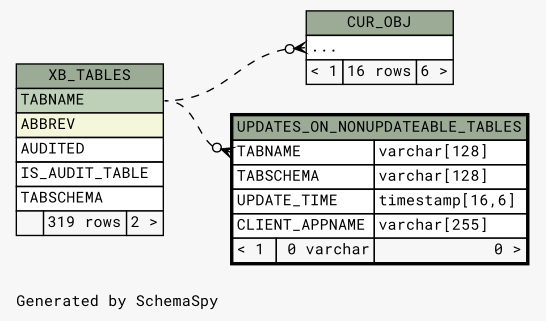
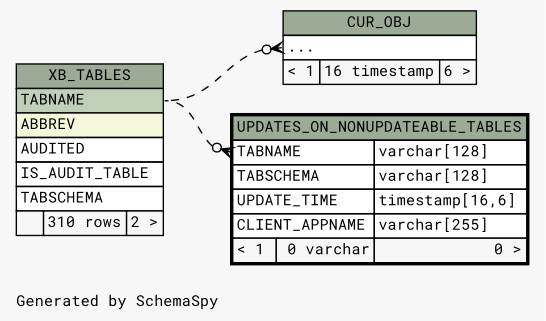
node "CUR_OBJ": text "16 rows" -> "16 timestamp"
node "XB_TABLES": text "319 rows" -> "310 rows"
